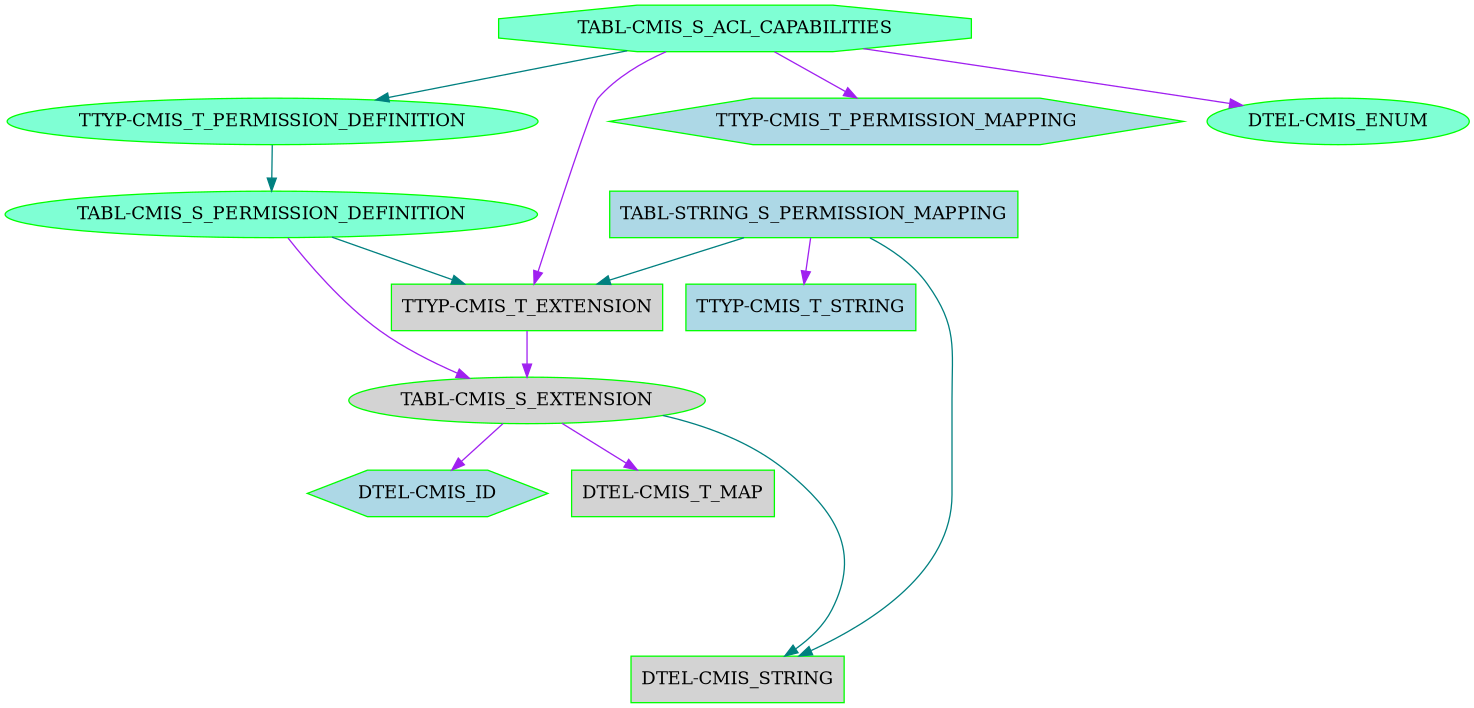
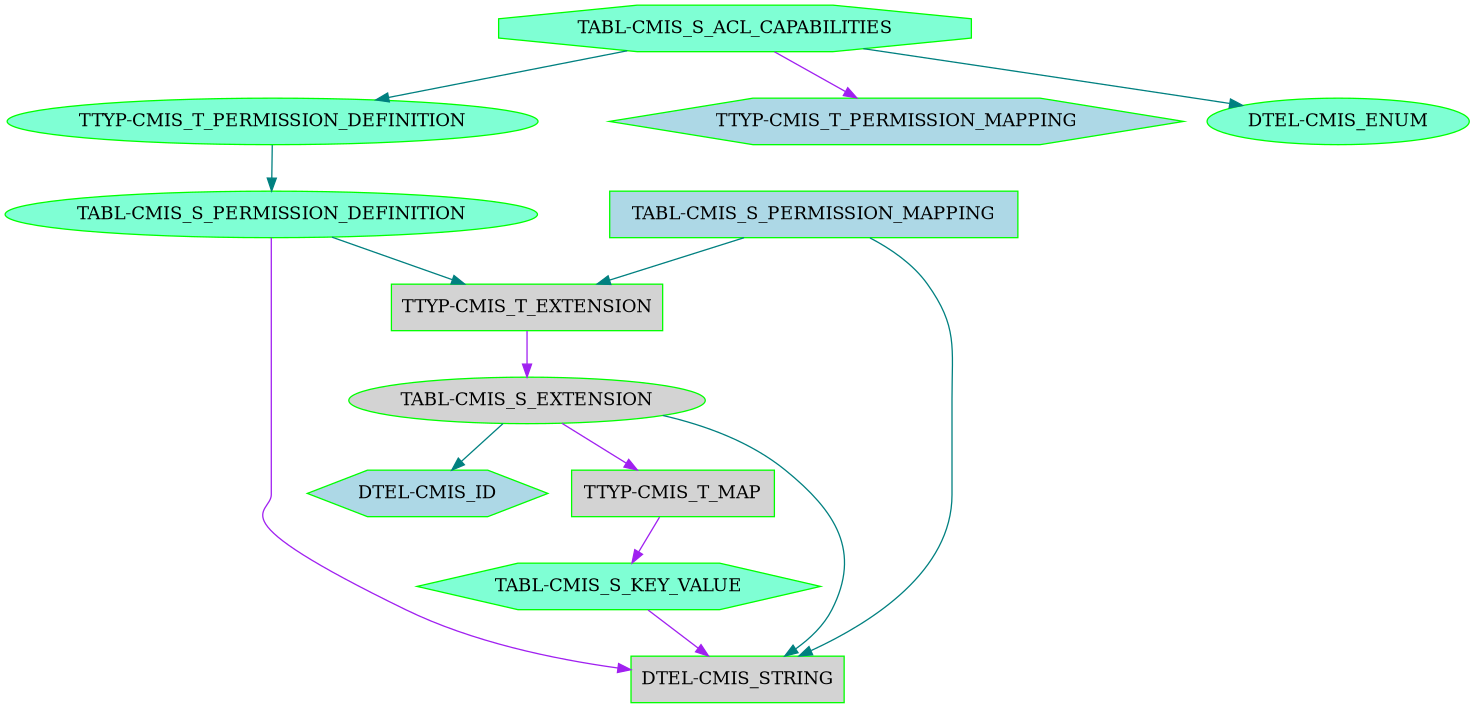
edge "TABL-CMIS_S_ACL_CAPABILITIES" -> "DTEL-CMIS_ENUM": color purple -> teal
edge "TABL-CMIS_S_ACL_CAPABILITIES" -> "TTYP-CMIS_T_EXTENSION": removed
node "TABL-STRING_S_PERMISSION_MAPPING": label "TABL-STRING_S_PERMISSION_MAPPING" -> "TABL-CMIS_S_PERMISSION_MAPPING"
node "TTYP-CMIS_T_STRING": removed
edge "TABL-CMIS_S_PERMISSION_DEFINITION" -> "TABL-CMIS_S_EXTENSION": now "TABL-CMIS_S_PERMISSION_DEFINITION" -> "DTEL-CMIS_STRING"
edge "TABL-CMIS_S_EXTENSION" -> "DTEL-CMIS_ID": color purple -> teal
node "DTEL-CMIS_T_MAP": label "DTEL-CMIS_T_MAP" -> "TTYP-CMIS_T_MAP"
node "TABL-CMIS_S_KEY_VALUE": added
